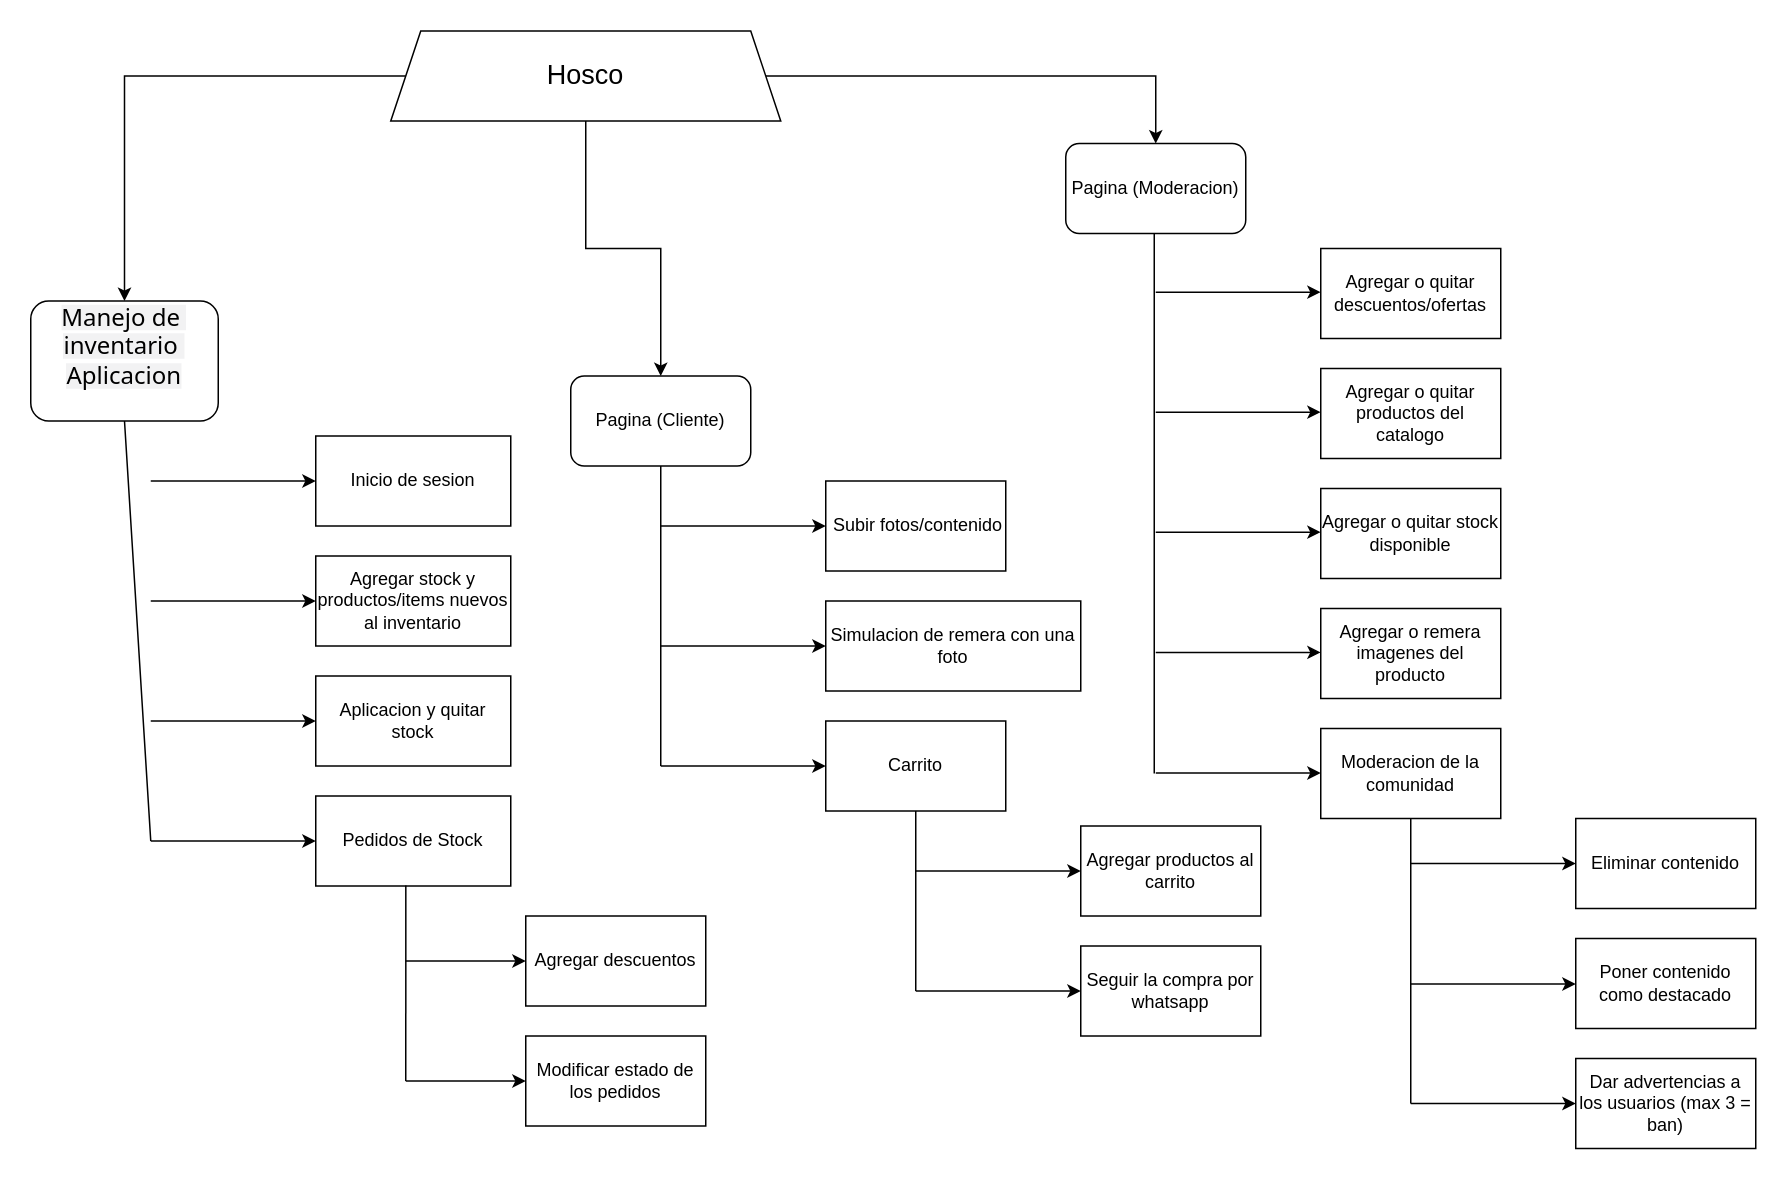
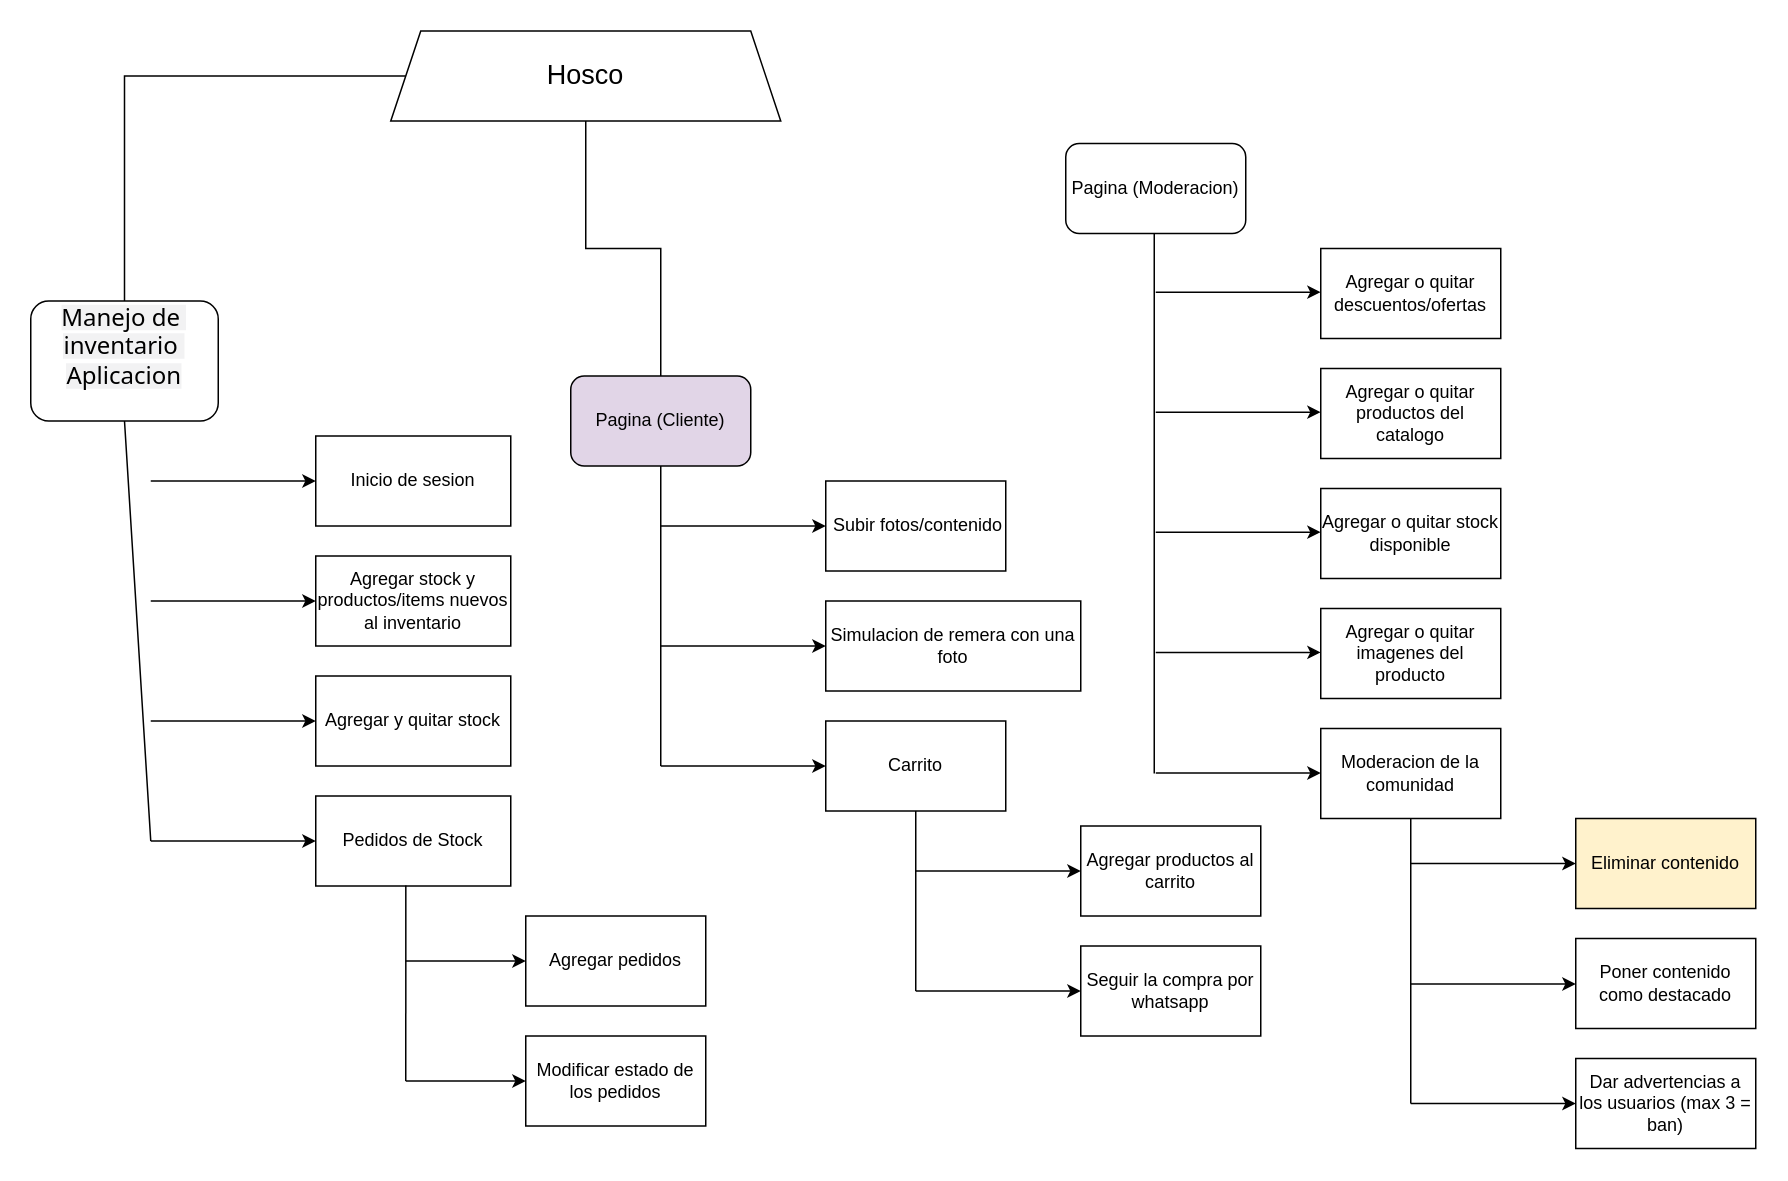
edge "Hosco" -> "Pagina (Moderacion)": removed
edge "Hosco" -> "Manejo de inventario Aplicacion": arrowhead classic -> none
edge "Hosco" -> "Pagina (Cliente)": arrowhead classic -> none
node "Pagina (Cliente)": fillcolor #ffffff -> #e1d5e7
node "Agregar o remera imagenes del producto": label "Agregar o remera imagenes del producto" -> "Agregar o quitar imagenes del producto"
node "Aplicacion y quitar stock": label "Aplicacion y quitar stock" -> "Agregar y quitar stock"
node "Eliminar contenido": fillcolor #ffffff -> #fff2cc
node "Agregar descuentos": label "Agregar descuentos" -> "Agregar pedidos"
